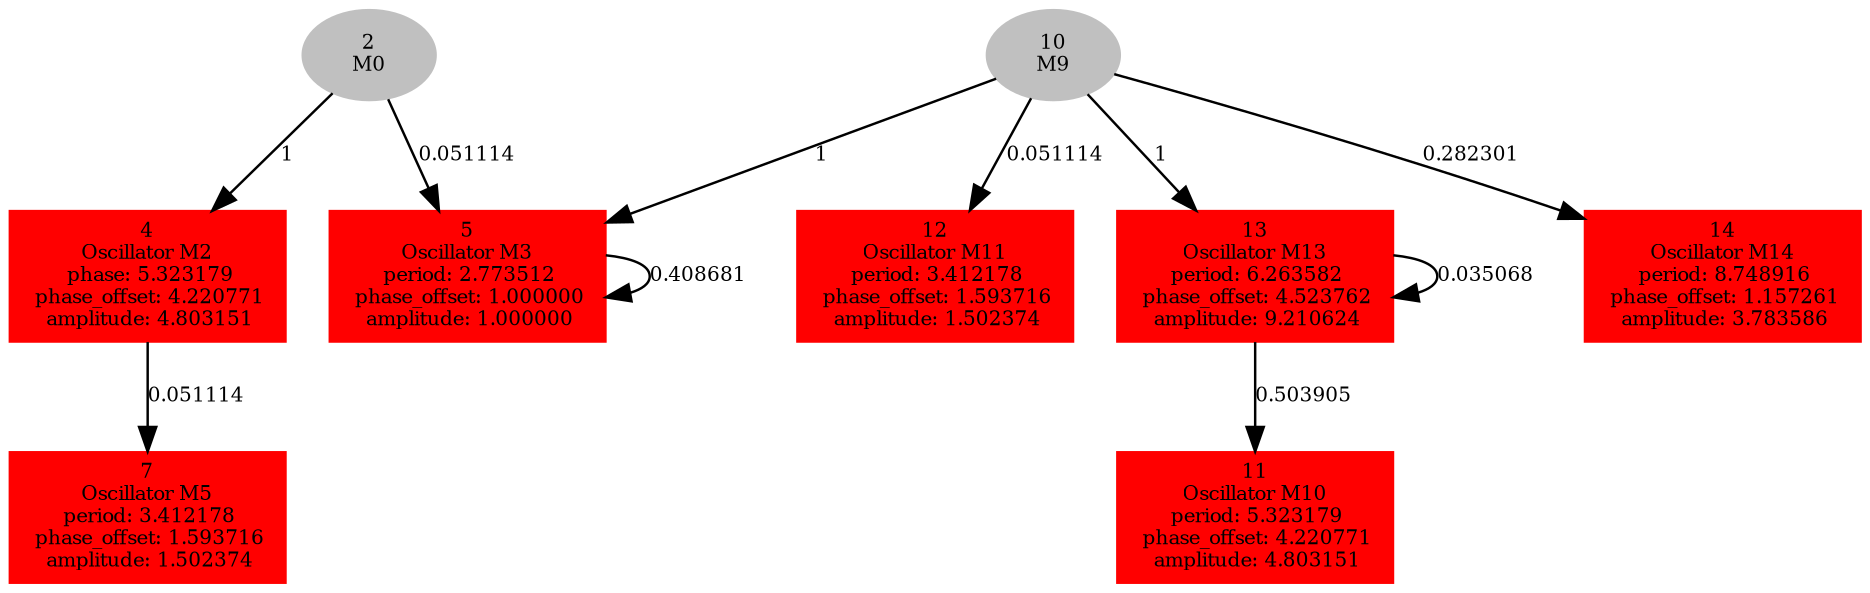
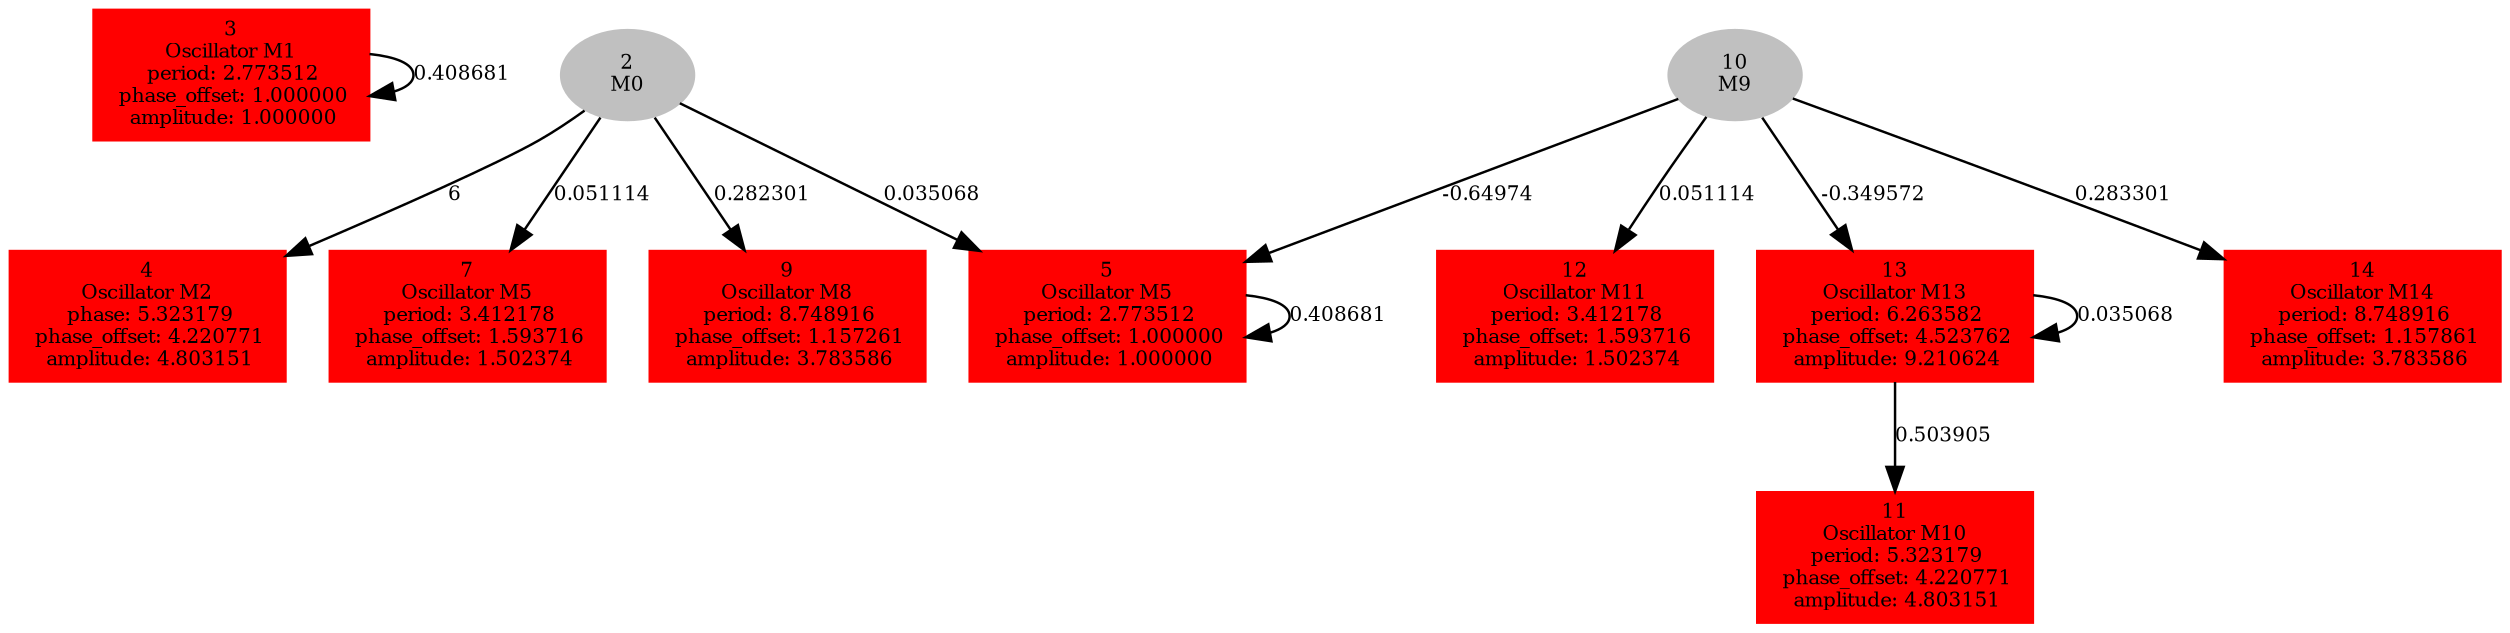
node "3": added
edge "2" -> "4": label "1 " -> "6 "
edge "2" -> "5": label "0.051114 " -> "0.035068 "
edge "10" -> "5": label "1 " -> "-0.64974 "
edge "10" -> "13": label "1 " -> "-0.349572 "
edge "10" -> "14": label "0.282301 " -> "0.283301 "
node "5": text "Oscillator M3" -> "Oscillator M5"
node "14": text "phase_offset: 1.157261" -> "phase_offset: 1.157861"
node "9": added
edge "4" -> "7": now "2" -> "7"
